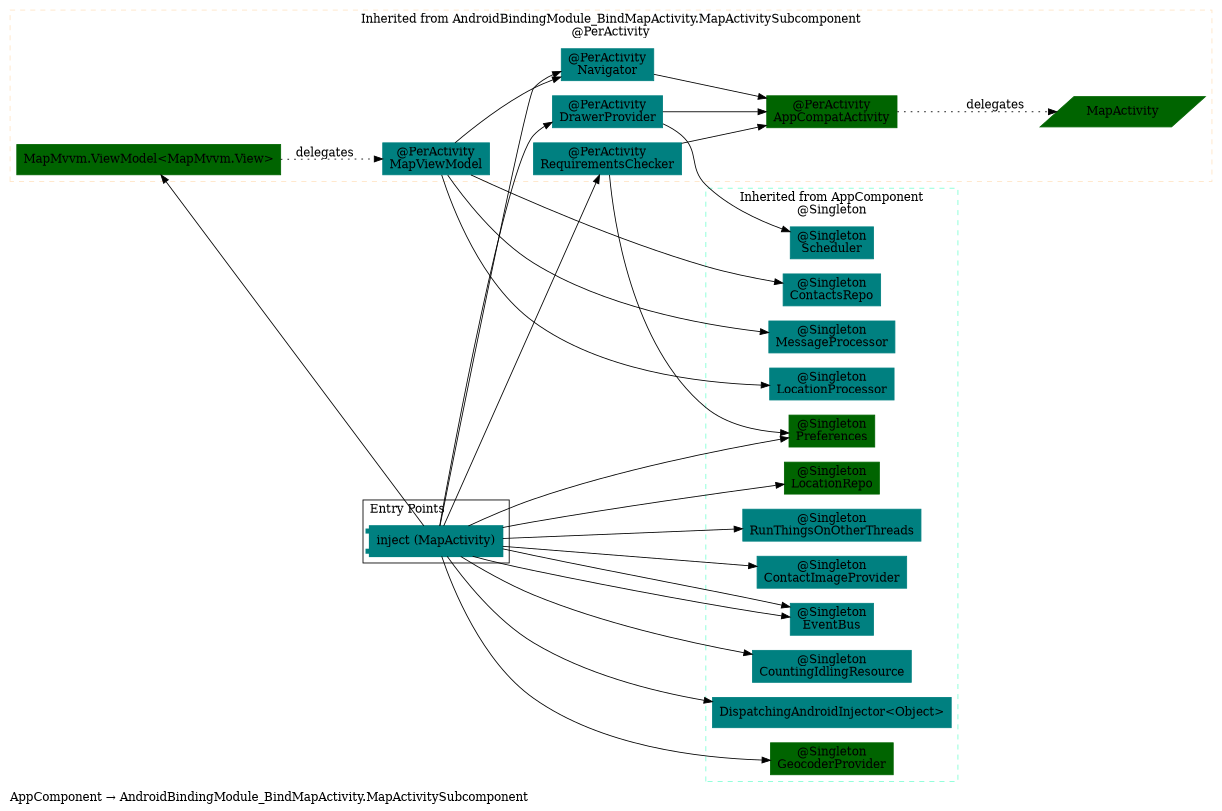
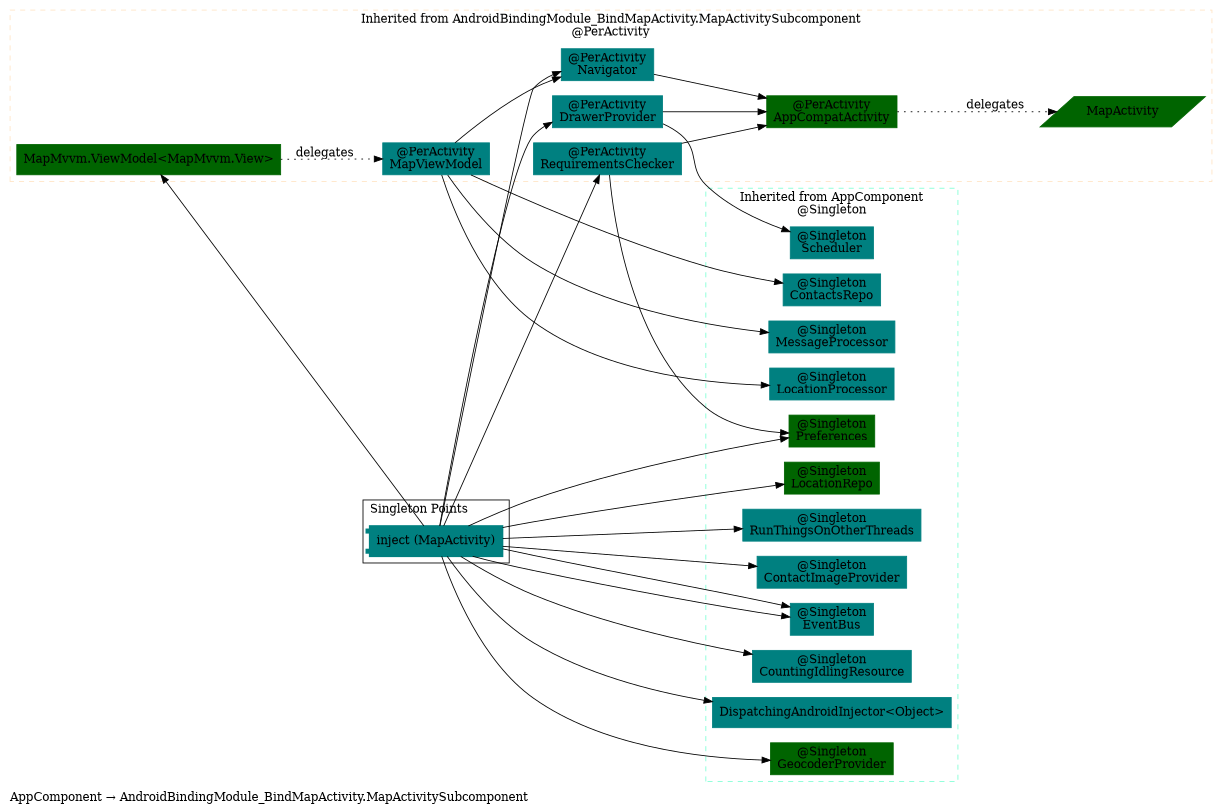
cluster "Entry Points": label "Entry Points" -> "Singleton Points"
